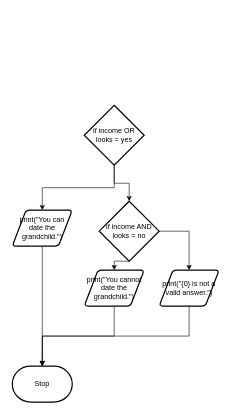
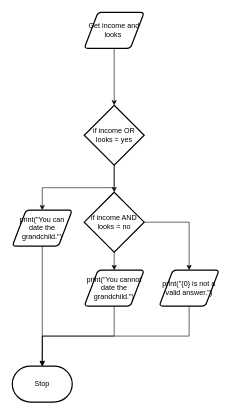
node "Get income and looks": added
edge "Get income and looks" -> "if income OR looks = yes": added
node "if income AND looks = no": moved (129, 231) -> (114, 222)
